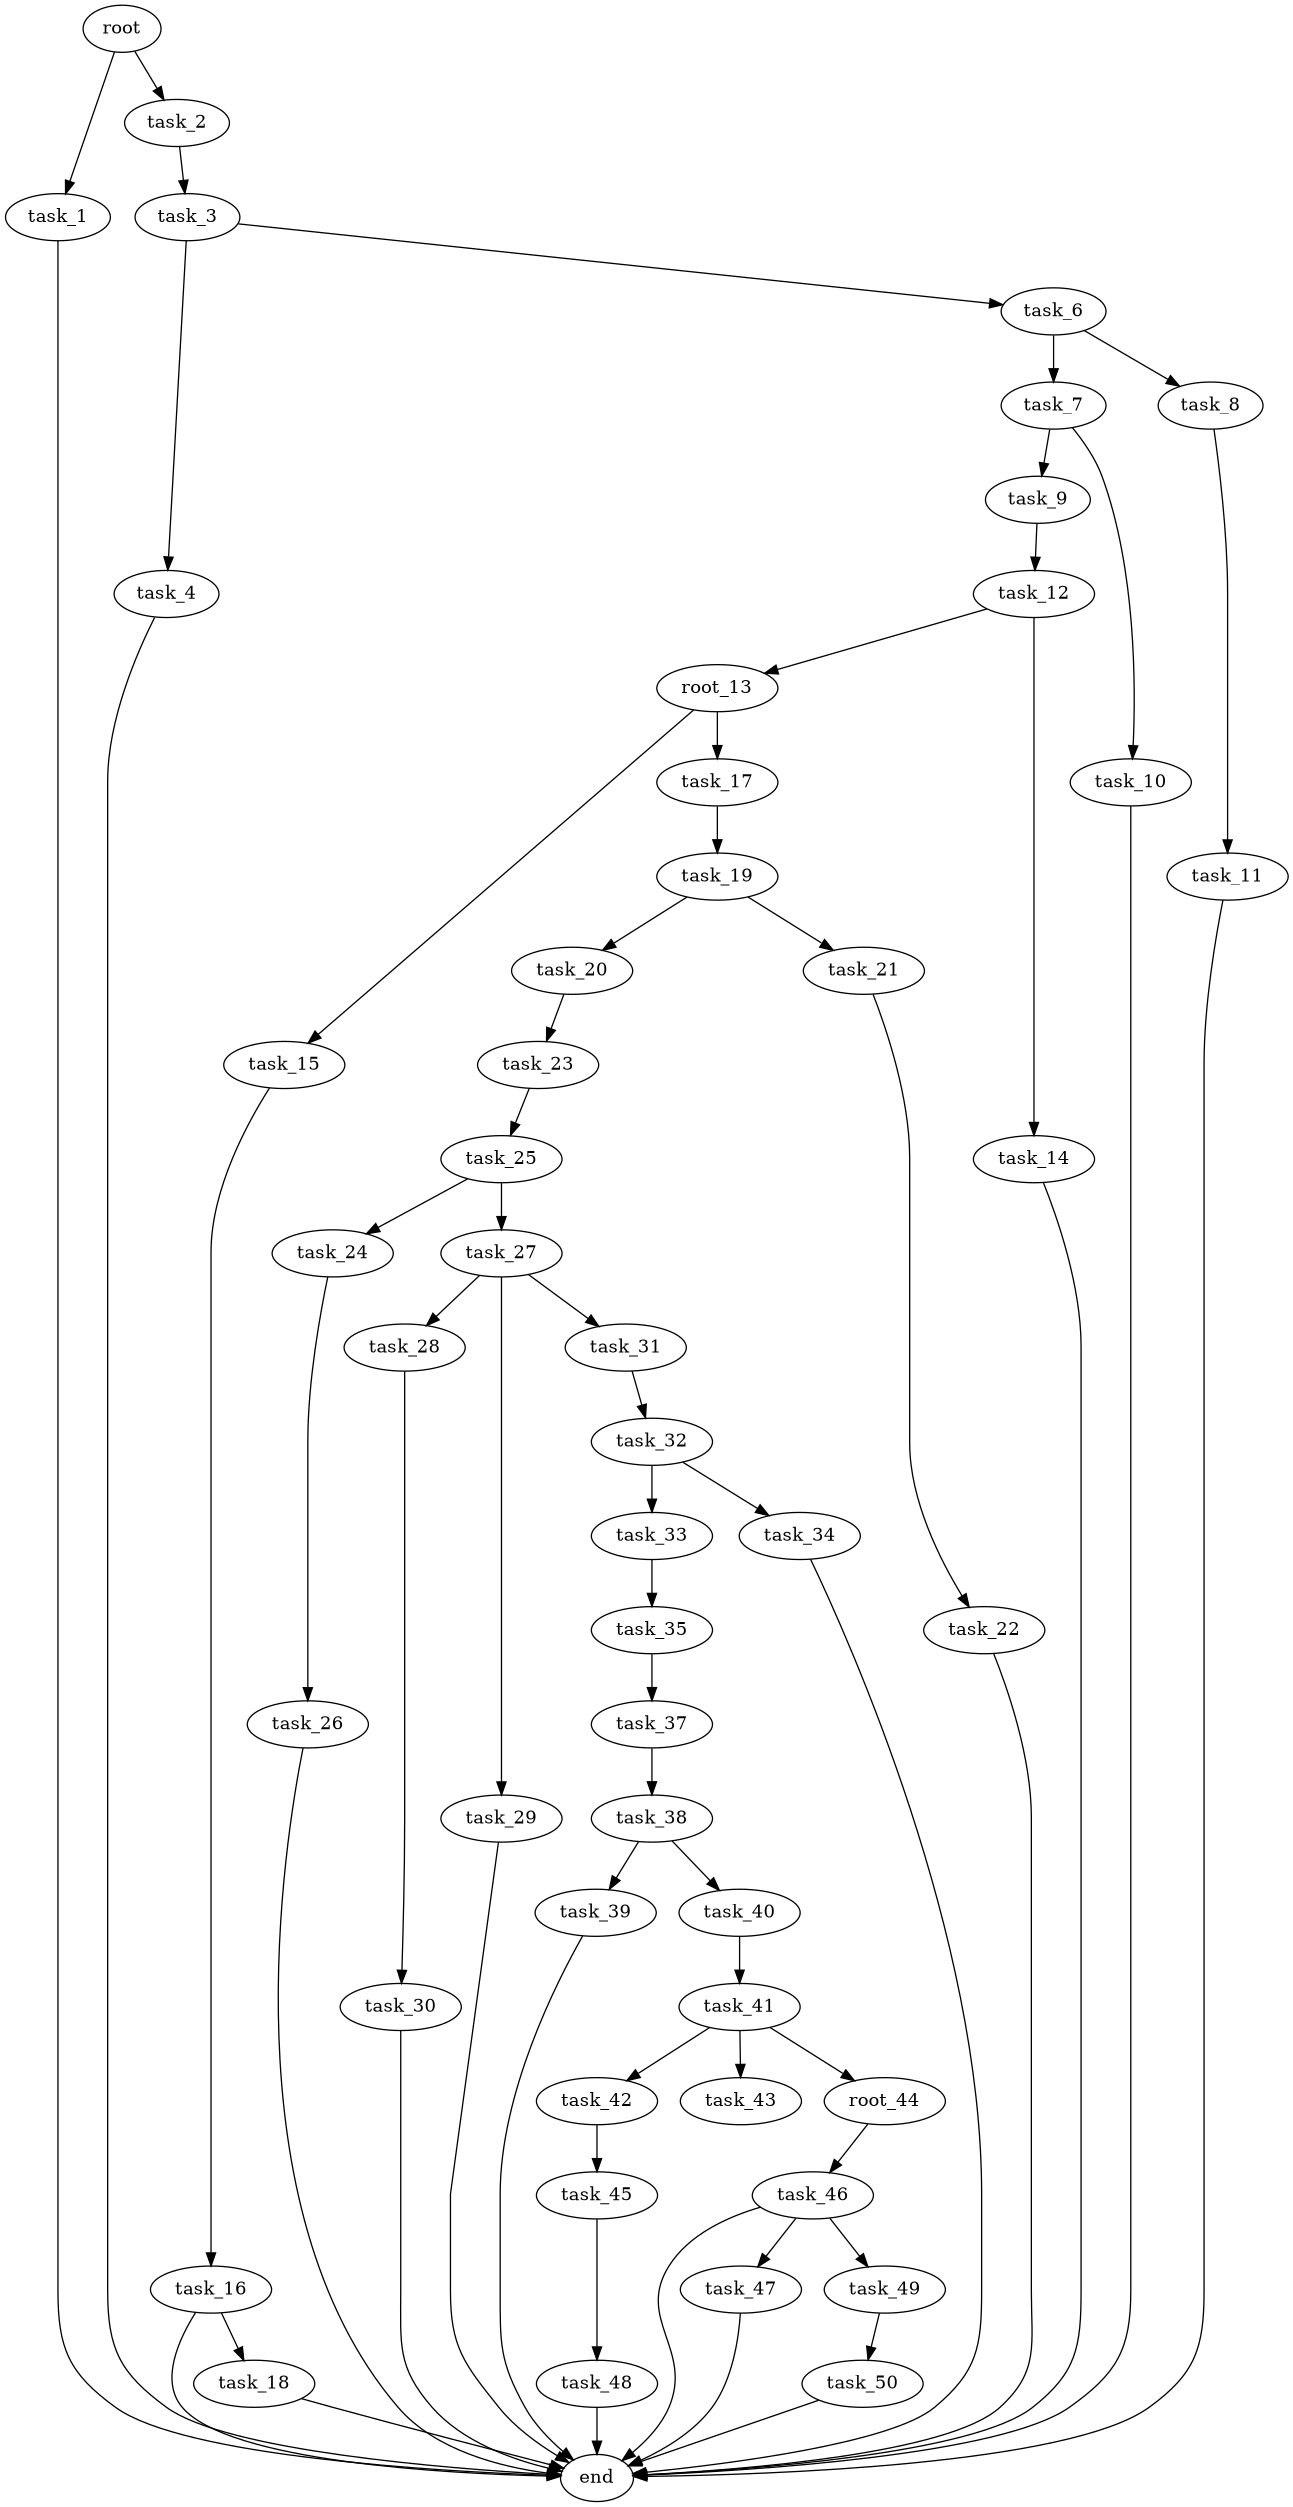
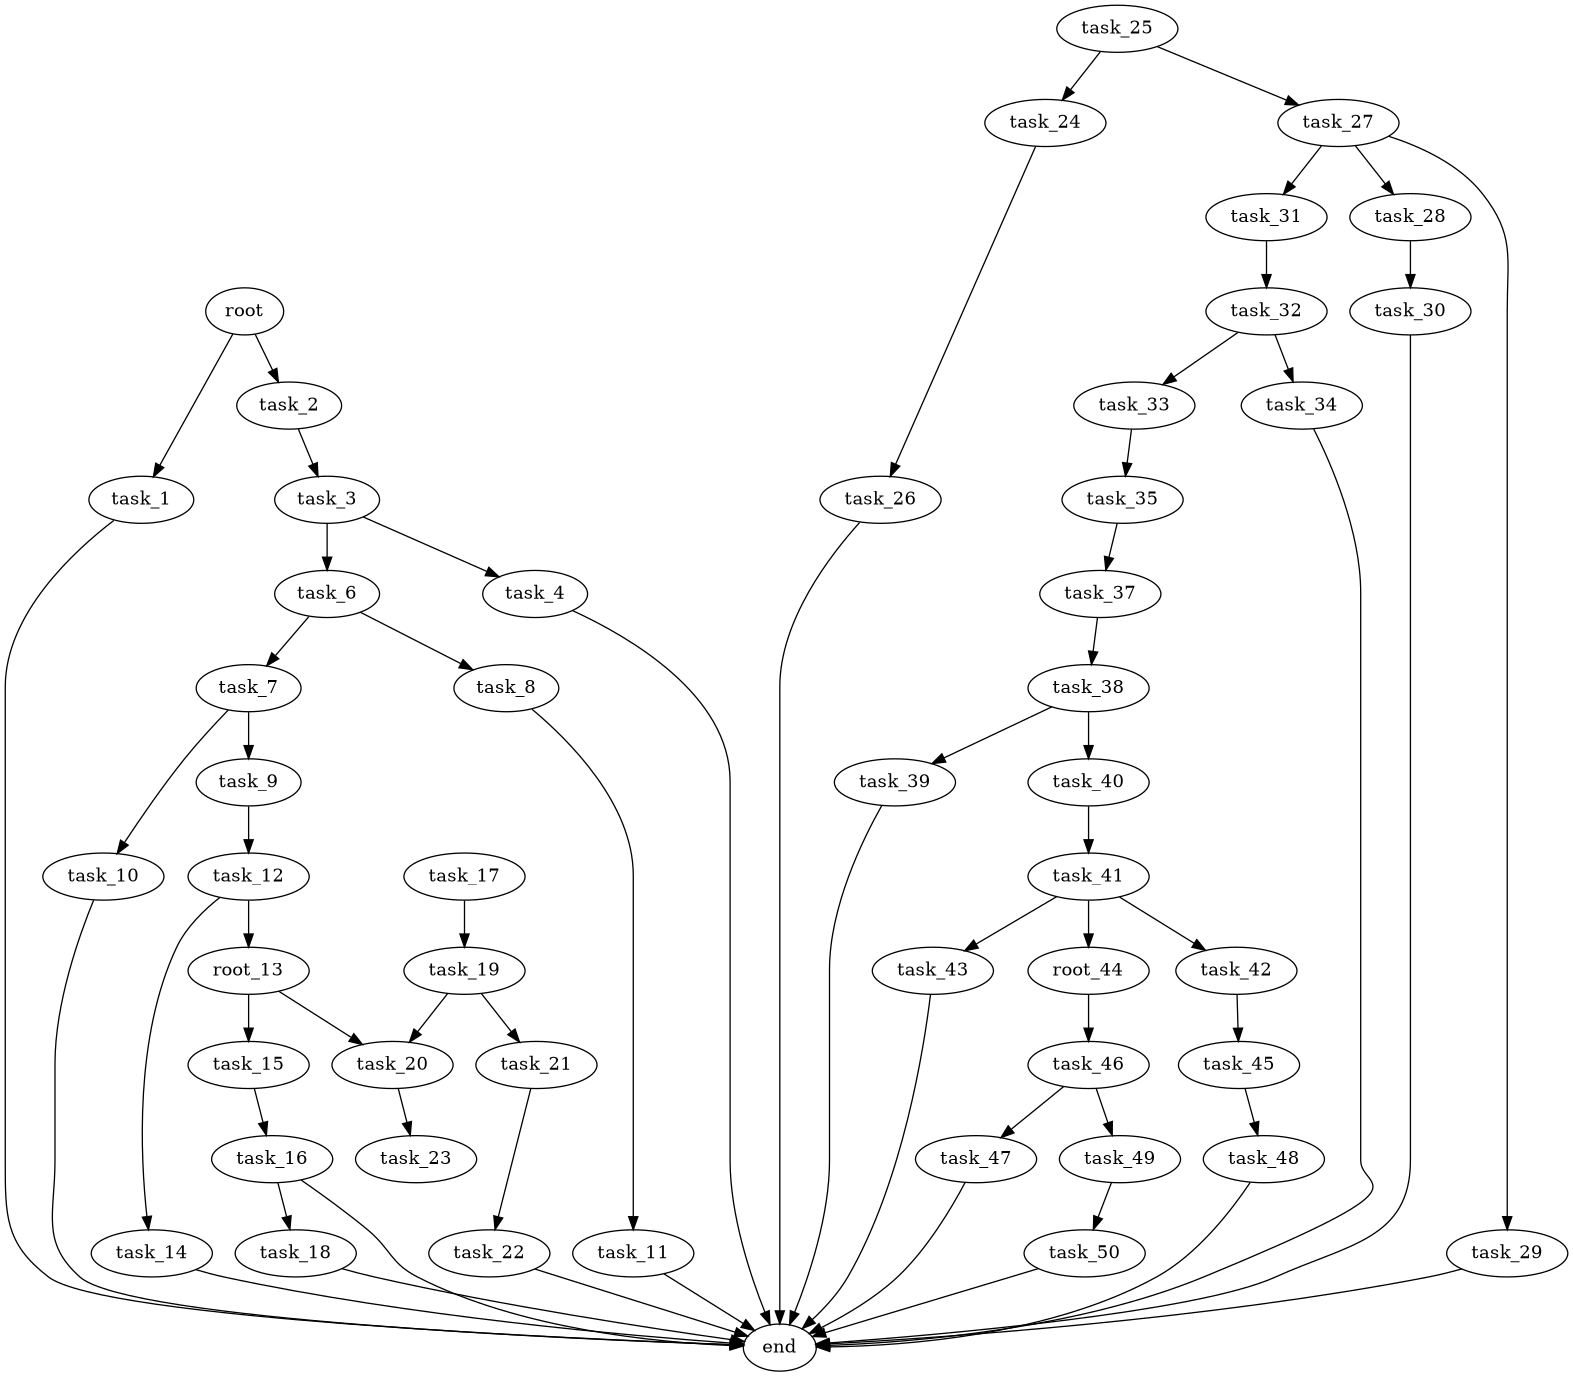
edge "root_13" -> "task_17": now "root_13" -> "task_20"
edge "task_23" -> "task_25": removed
edge "task_46" -> "end": now "task_43" -> "end"
